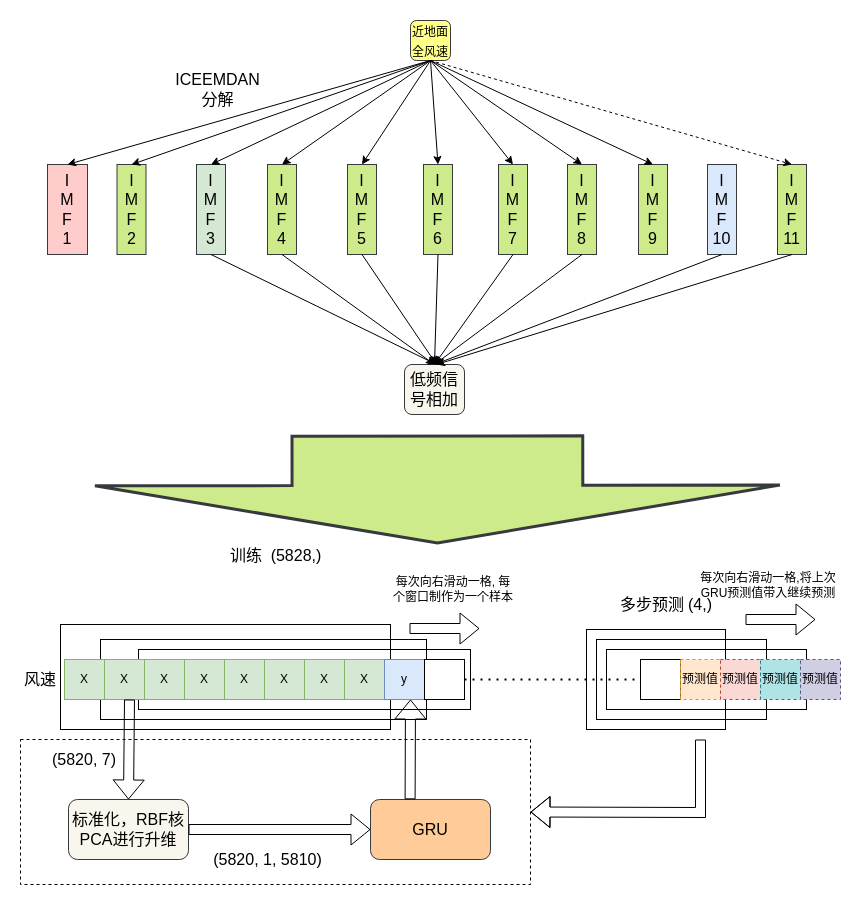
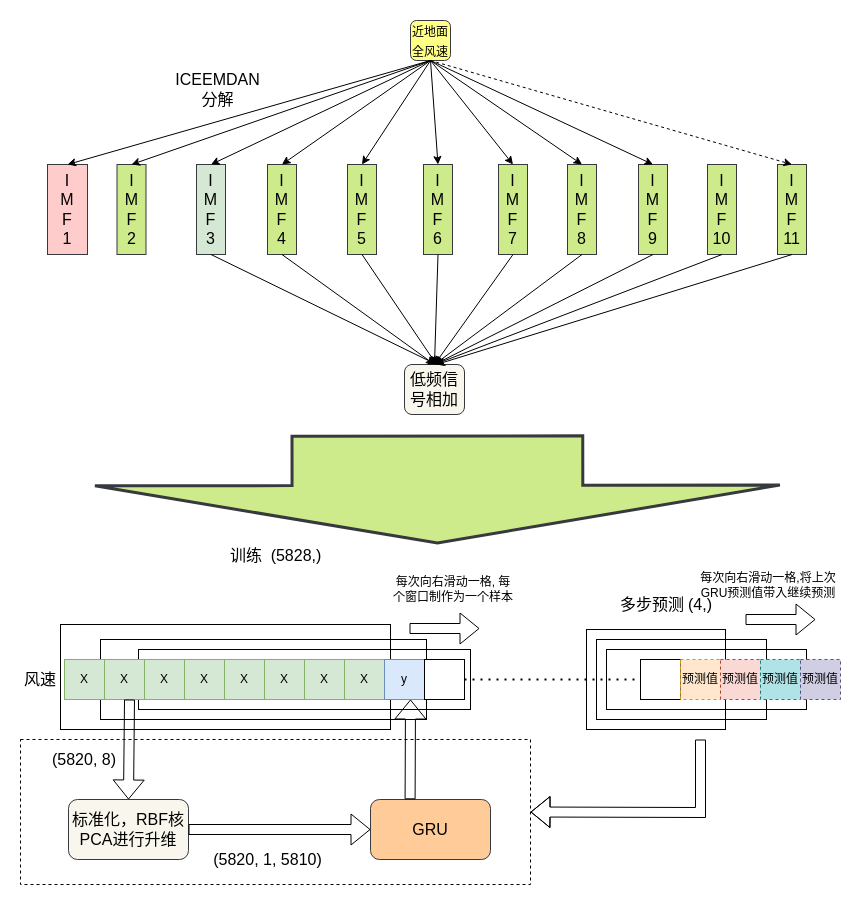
node "I M F 10": fillcolor #dae8fc -> #cdeb8b
edge "I M F 9" -> "低频信号相加": added
node "(5820, 7)": label "(5820, 7)" -> "(5820, 8)"
